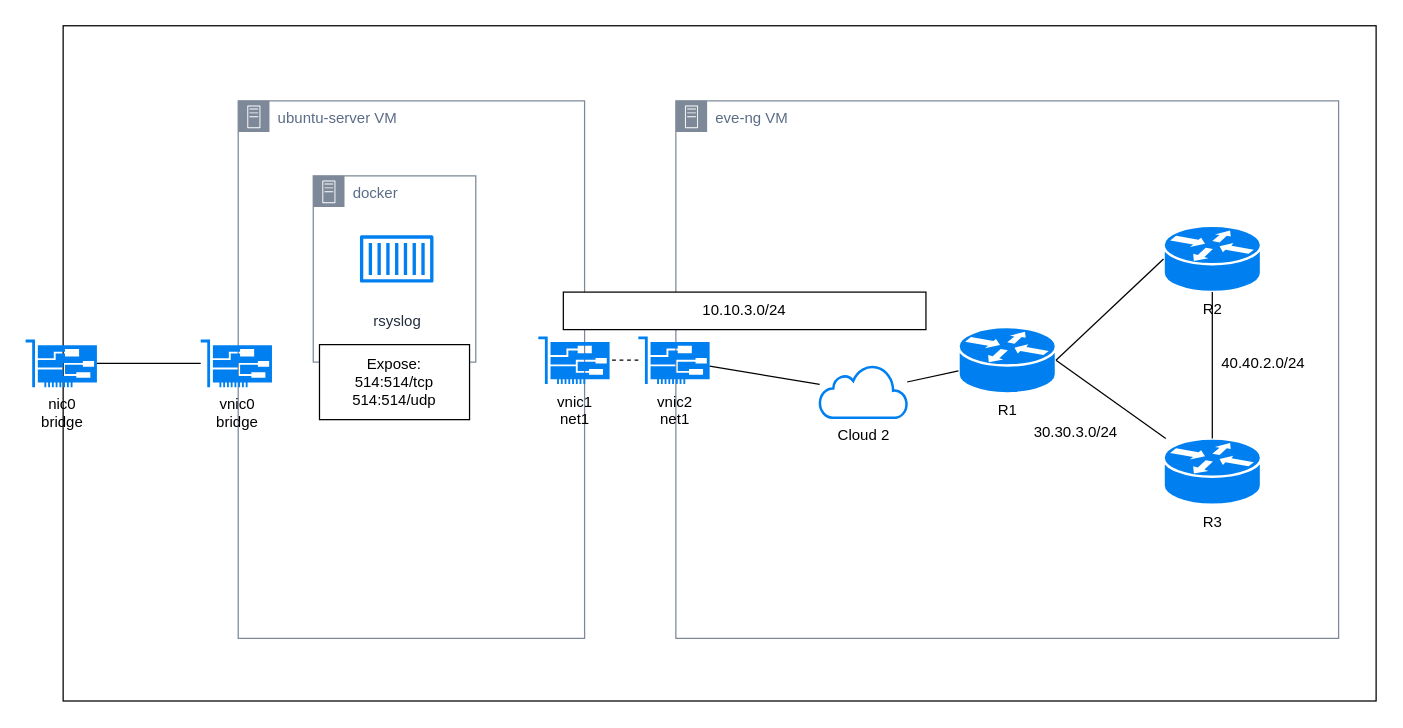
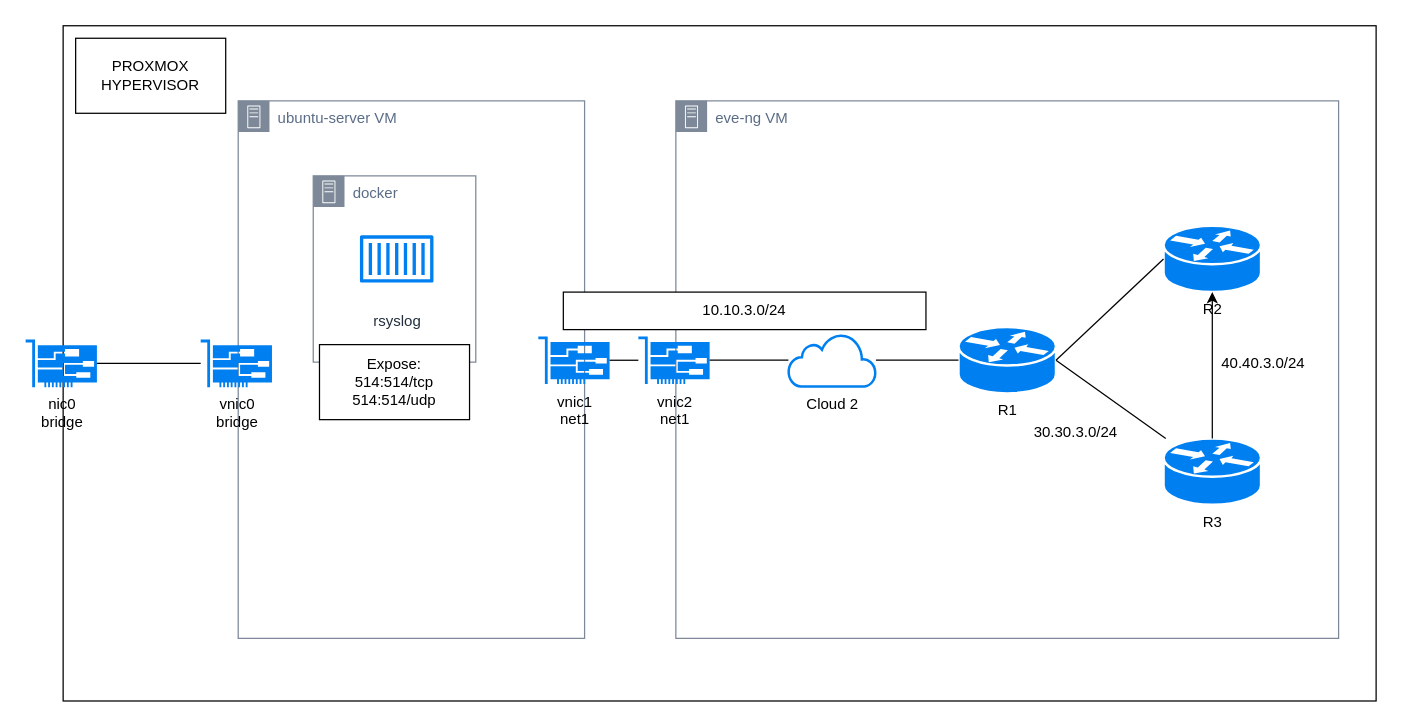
node "PROXMOX HYPERVISOR": added
edge "R2" -- "R3": arrowhead none -> classic
edge "vnic1 net1" -- "vnic2 net1": style dashed -> solid
node "40.40.2.0/24": label "40.40.2.0/24" -> "40.40.3.0/24"
node "Cloud 2": moved (863, 391) -> (832, 360)
